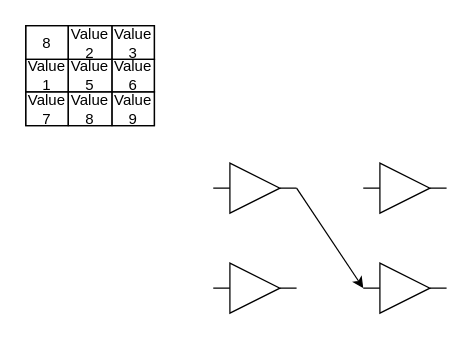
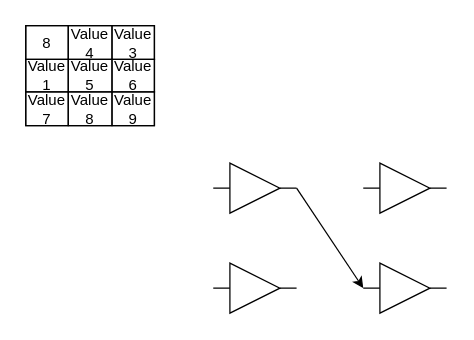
node "Value 2": label "Value 2" -> "Value 4"
